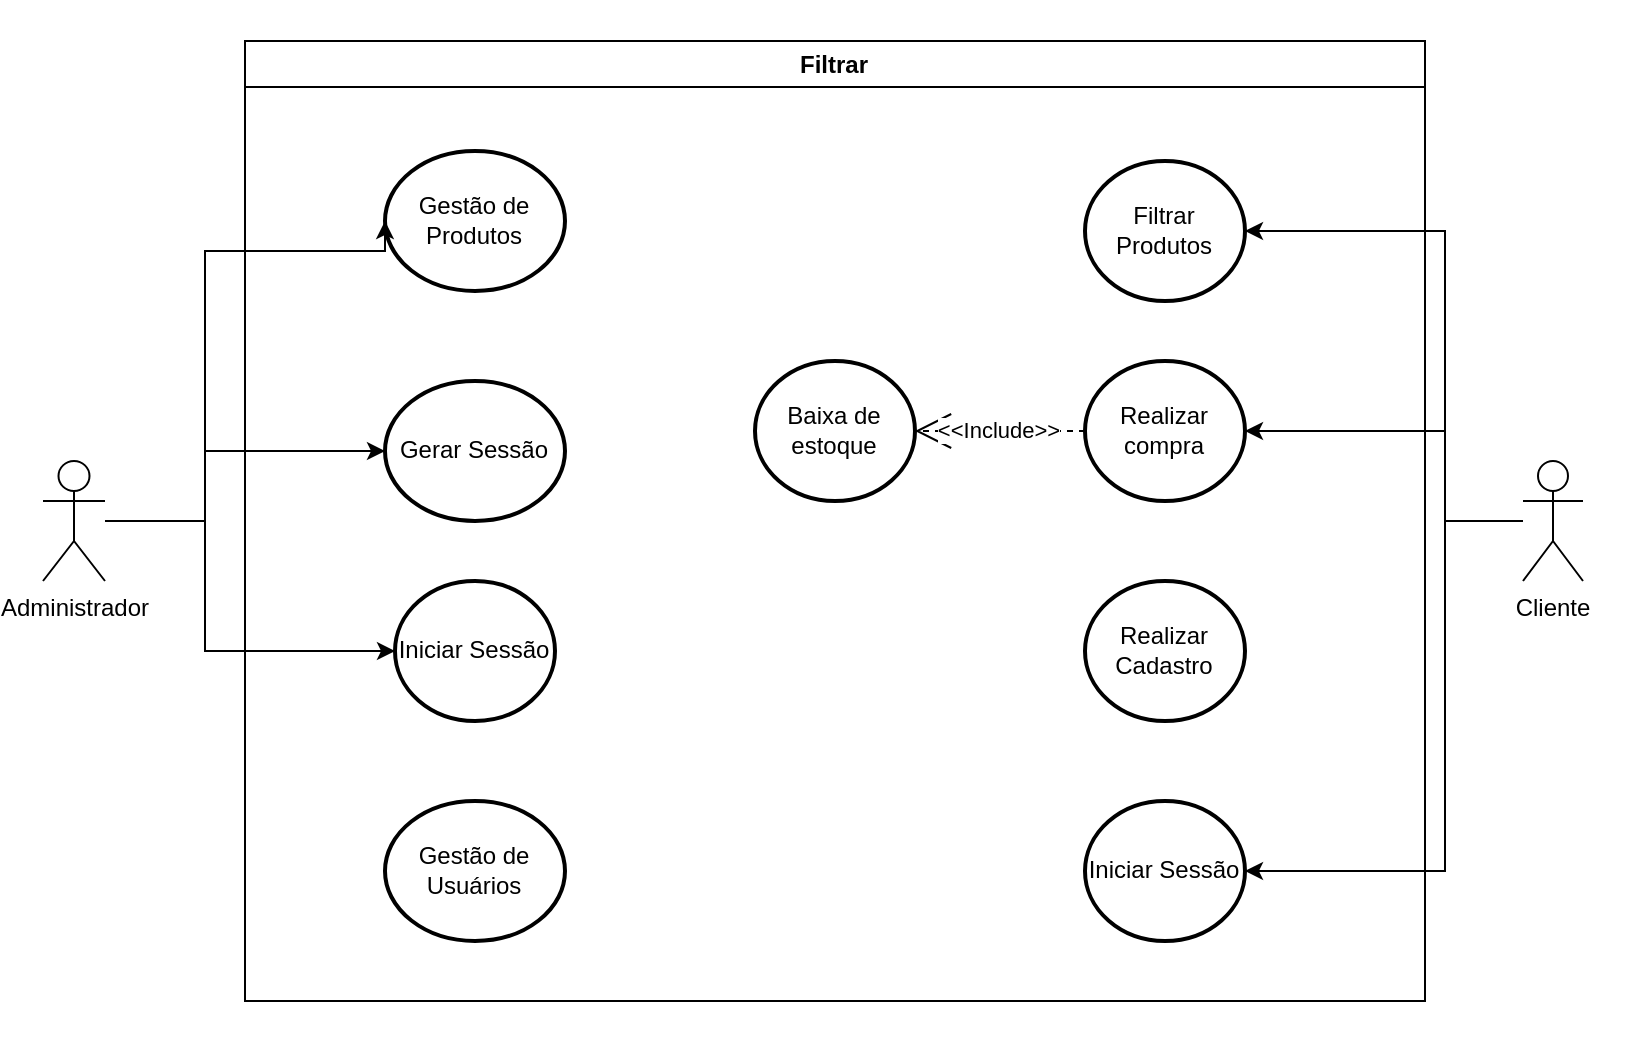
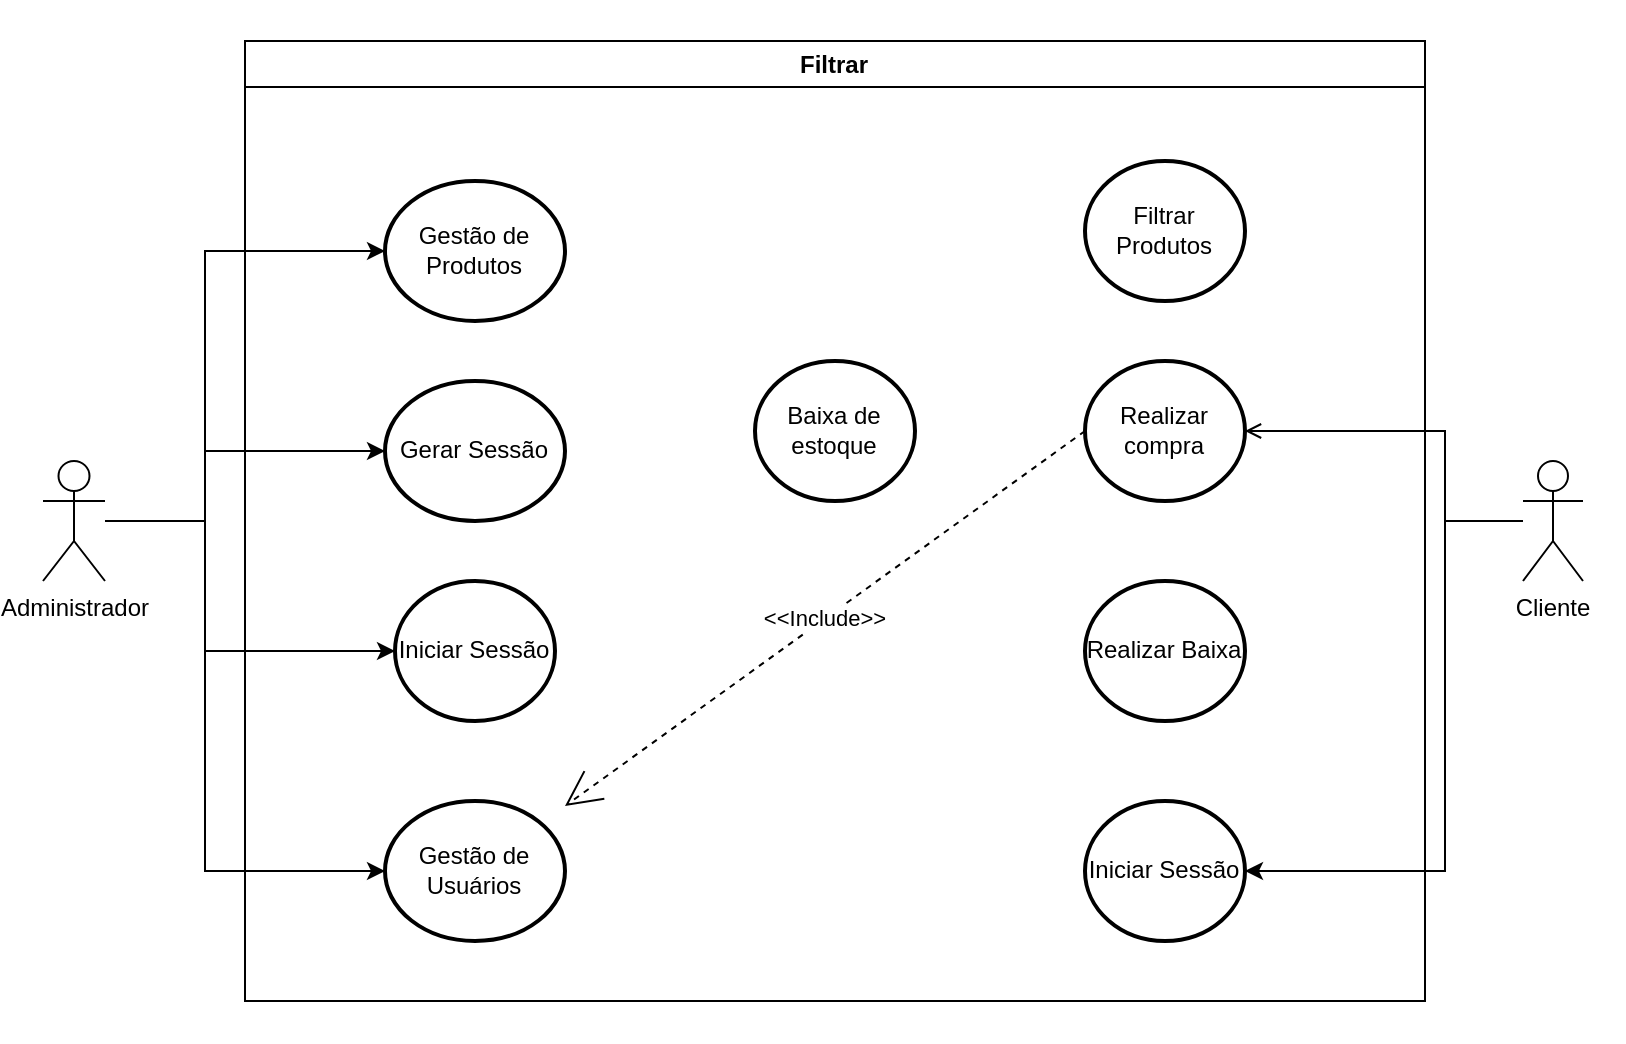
node "Gestão de Produtos": moved (475, 221) -> (475, 251)
edge "Cliente" -> "Filtrar Produtos": removed
edge "Realizar compra" -> "Baixa de estoque": now "Realizar compra" -> "Gestão de Usuários"
edge "Cliente" -> "Realizar compra": arrowhead classic -> open
node "Realizar Cadastro": label "Realizar Cadastro" -> "Realizar Baixa"
edge "Administrador" -> "Gestão de Usuários": added
